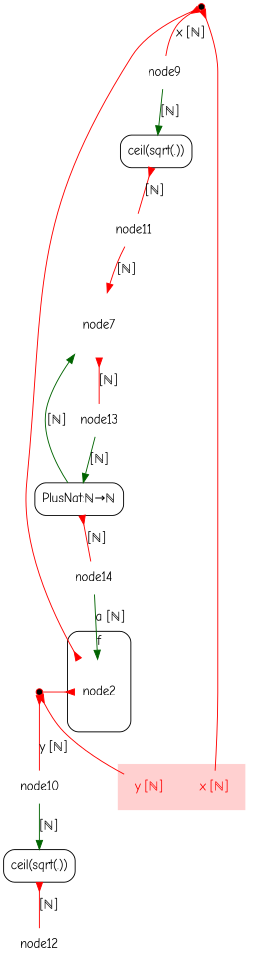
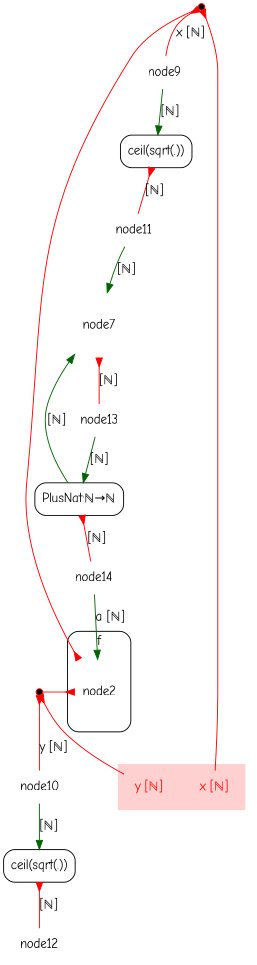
edge "node11" -- "node7": color red -> darkgreen
